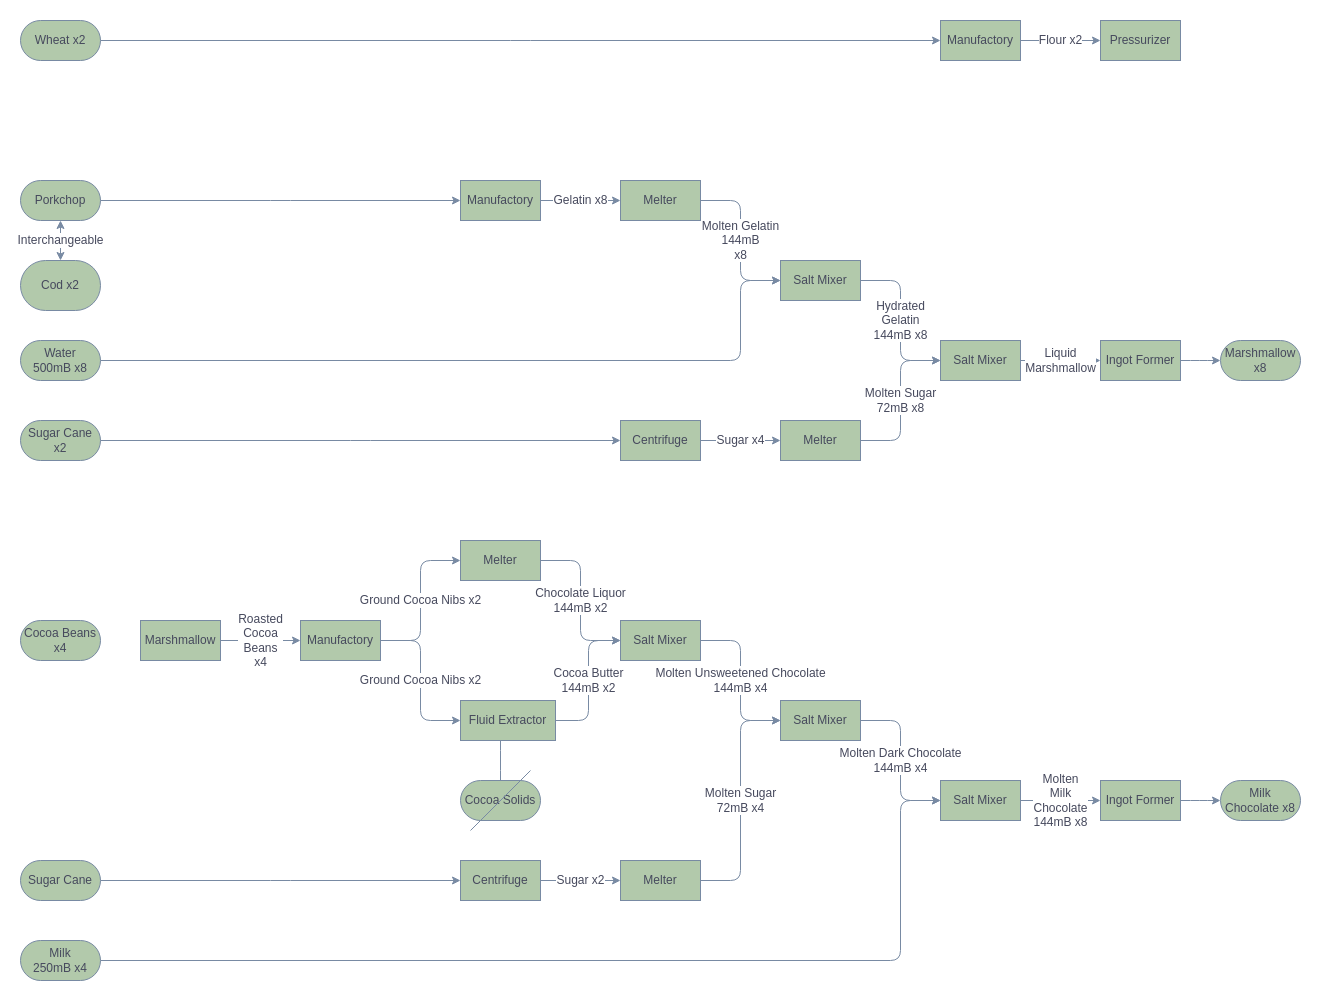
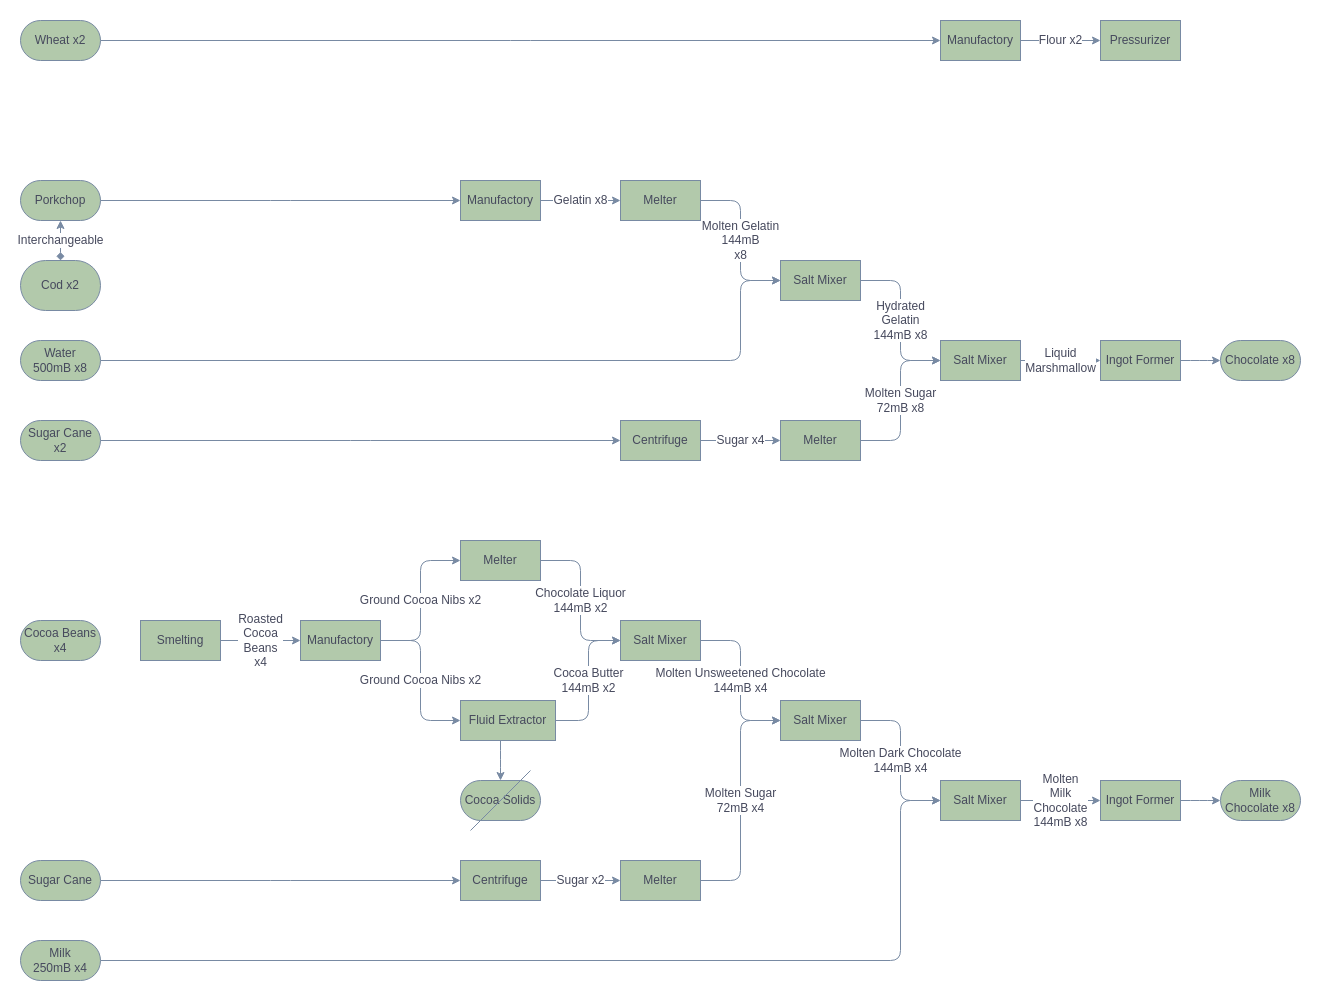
edge "Porkchop" -- "Cod x2": arrowhead classic -> diamond
node "Marshmallow x8": label "Marshmallow x8" -> "Chocolate x8"
node "Marshmallow": label "Marshmallow" -> "Smelting"
edge "Fluid Extractor" -- "Cocoa Solids": arrowhead none -> classic
